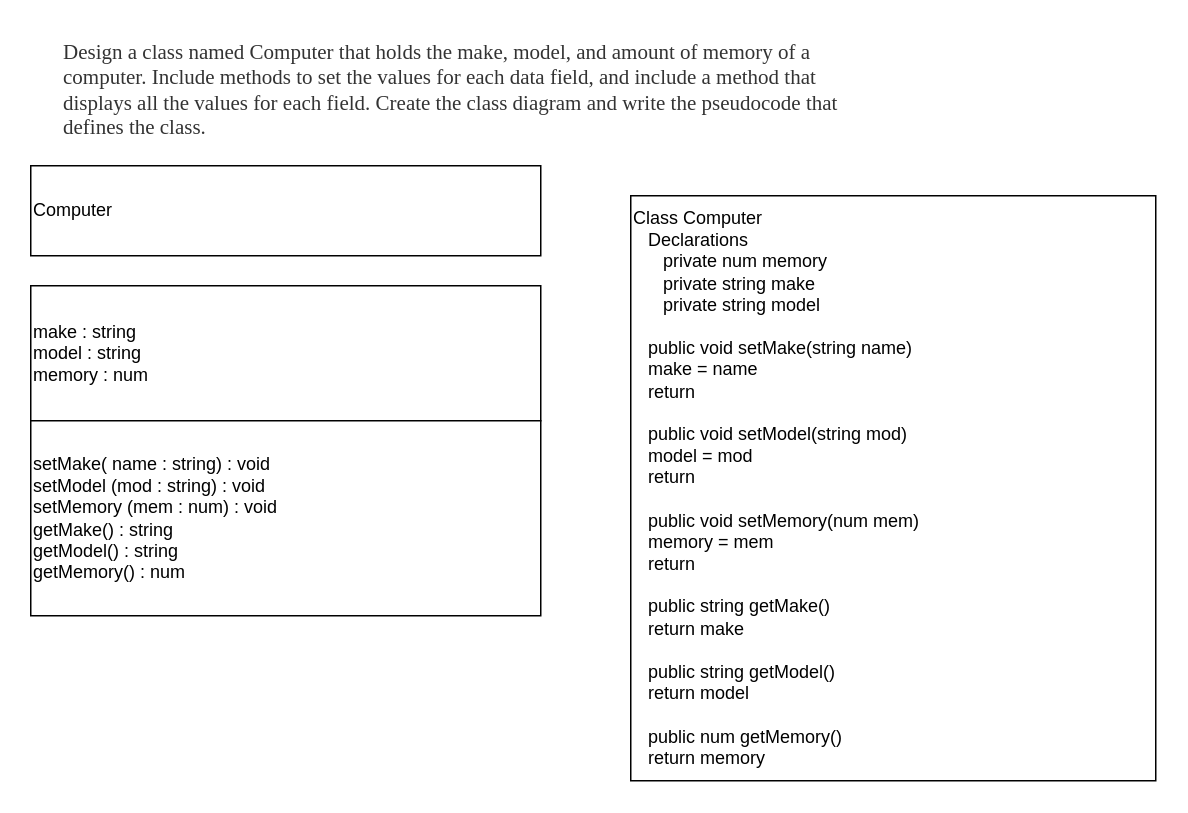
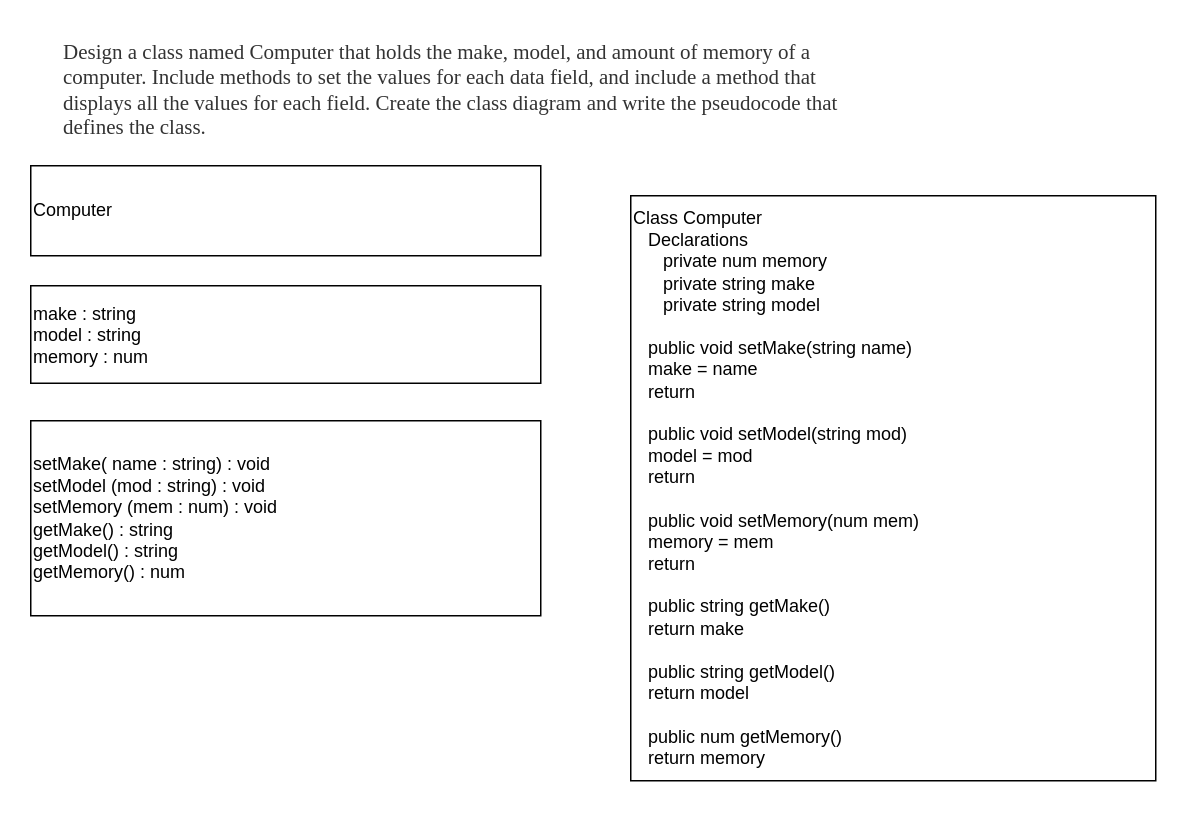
node "make : string model : string memory : num": size 510x135 -> 510x98
